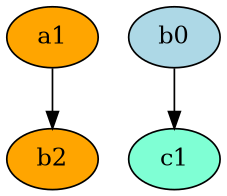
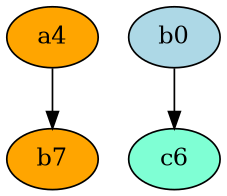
node "a1": label "a1" -> "a4"
node "b2": label "b2" -> "b7"
node "c1": label "c1" -> "c6"
